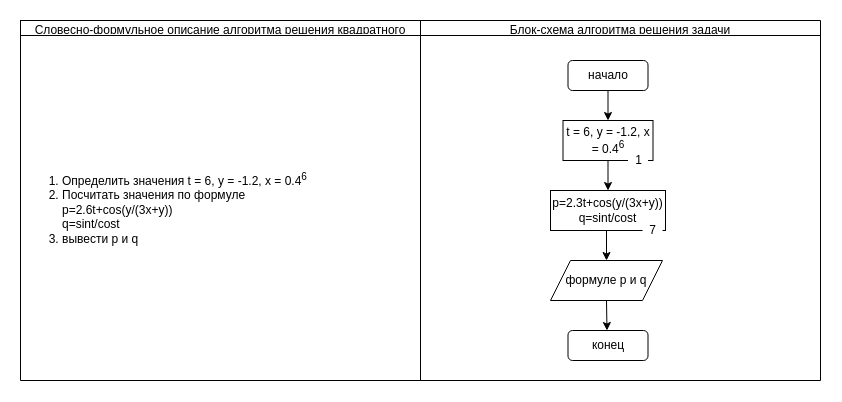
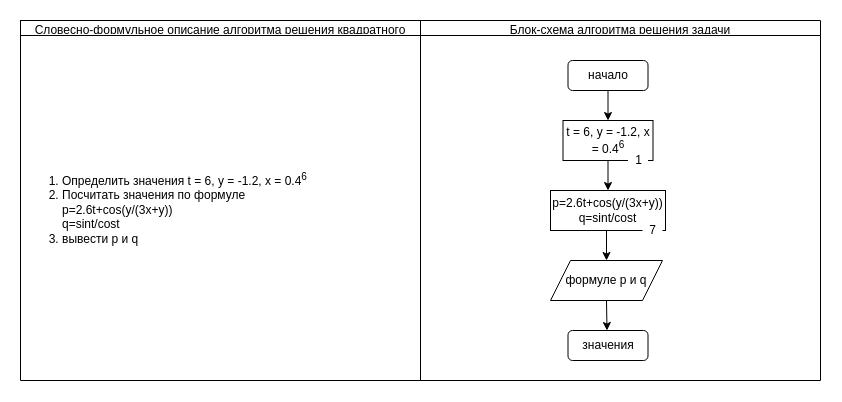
node "p=2.3t+cos(y/(3x+y)) q=sint/cost": label "p=2.3t+cos(y/(3x+y)) q=sint/cost" -> "p=2.6t+cos(y/(3x+y)) q=sint/cost"
node "конец": label "конец" -> "значения"
